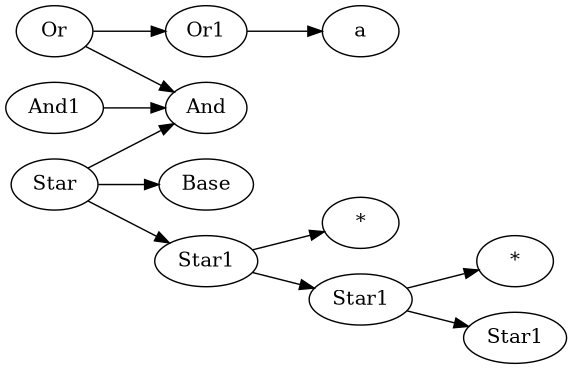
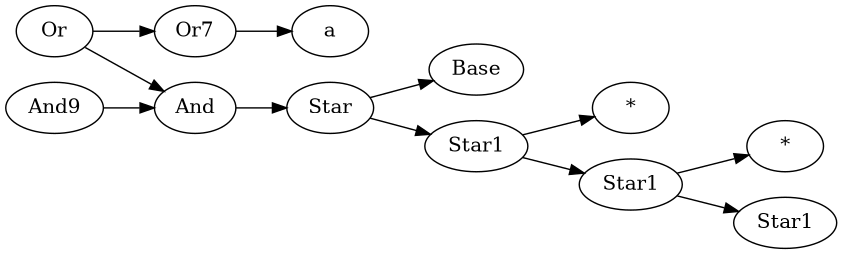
node "Or1": label "Or1" -> "Or7"
node "And1": label "And1" -> "And9"
edge "Star" -> "And": reversed
